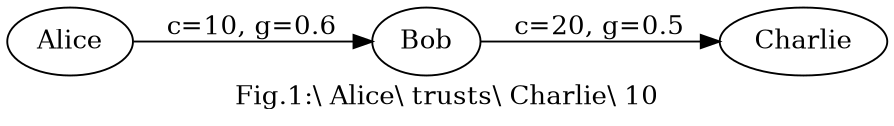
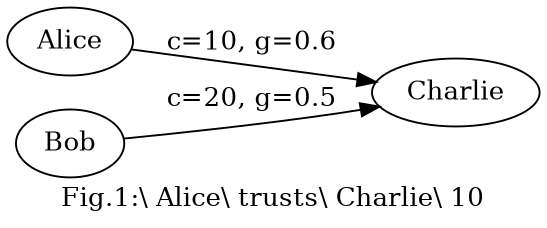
edge "Alice" -> "Bob": now "Alice" -> "Charlie"
